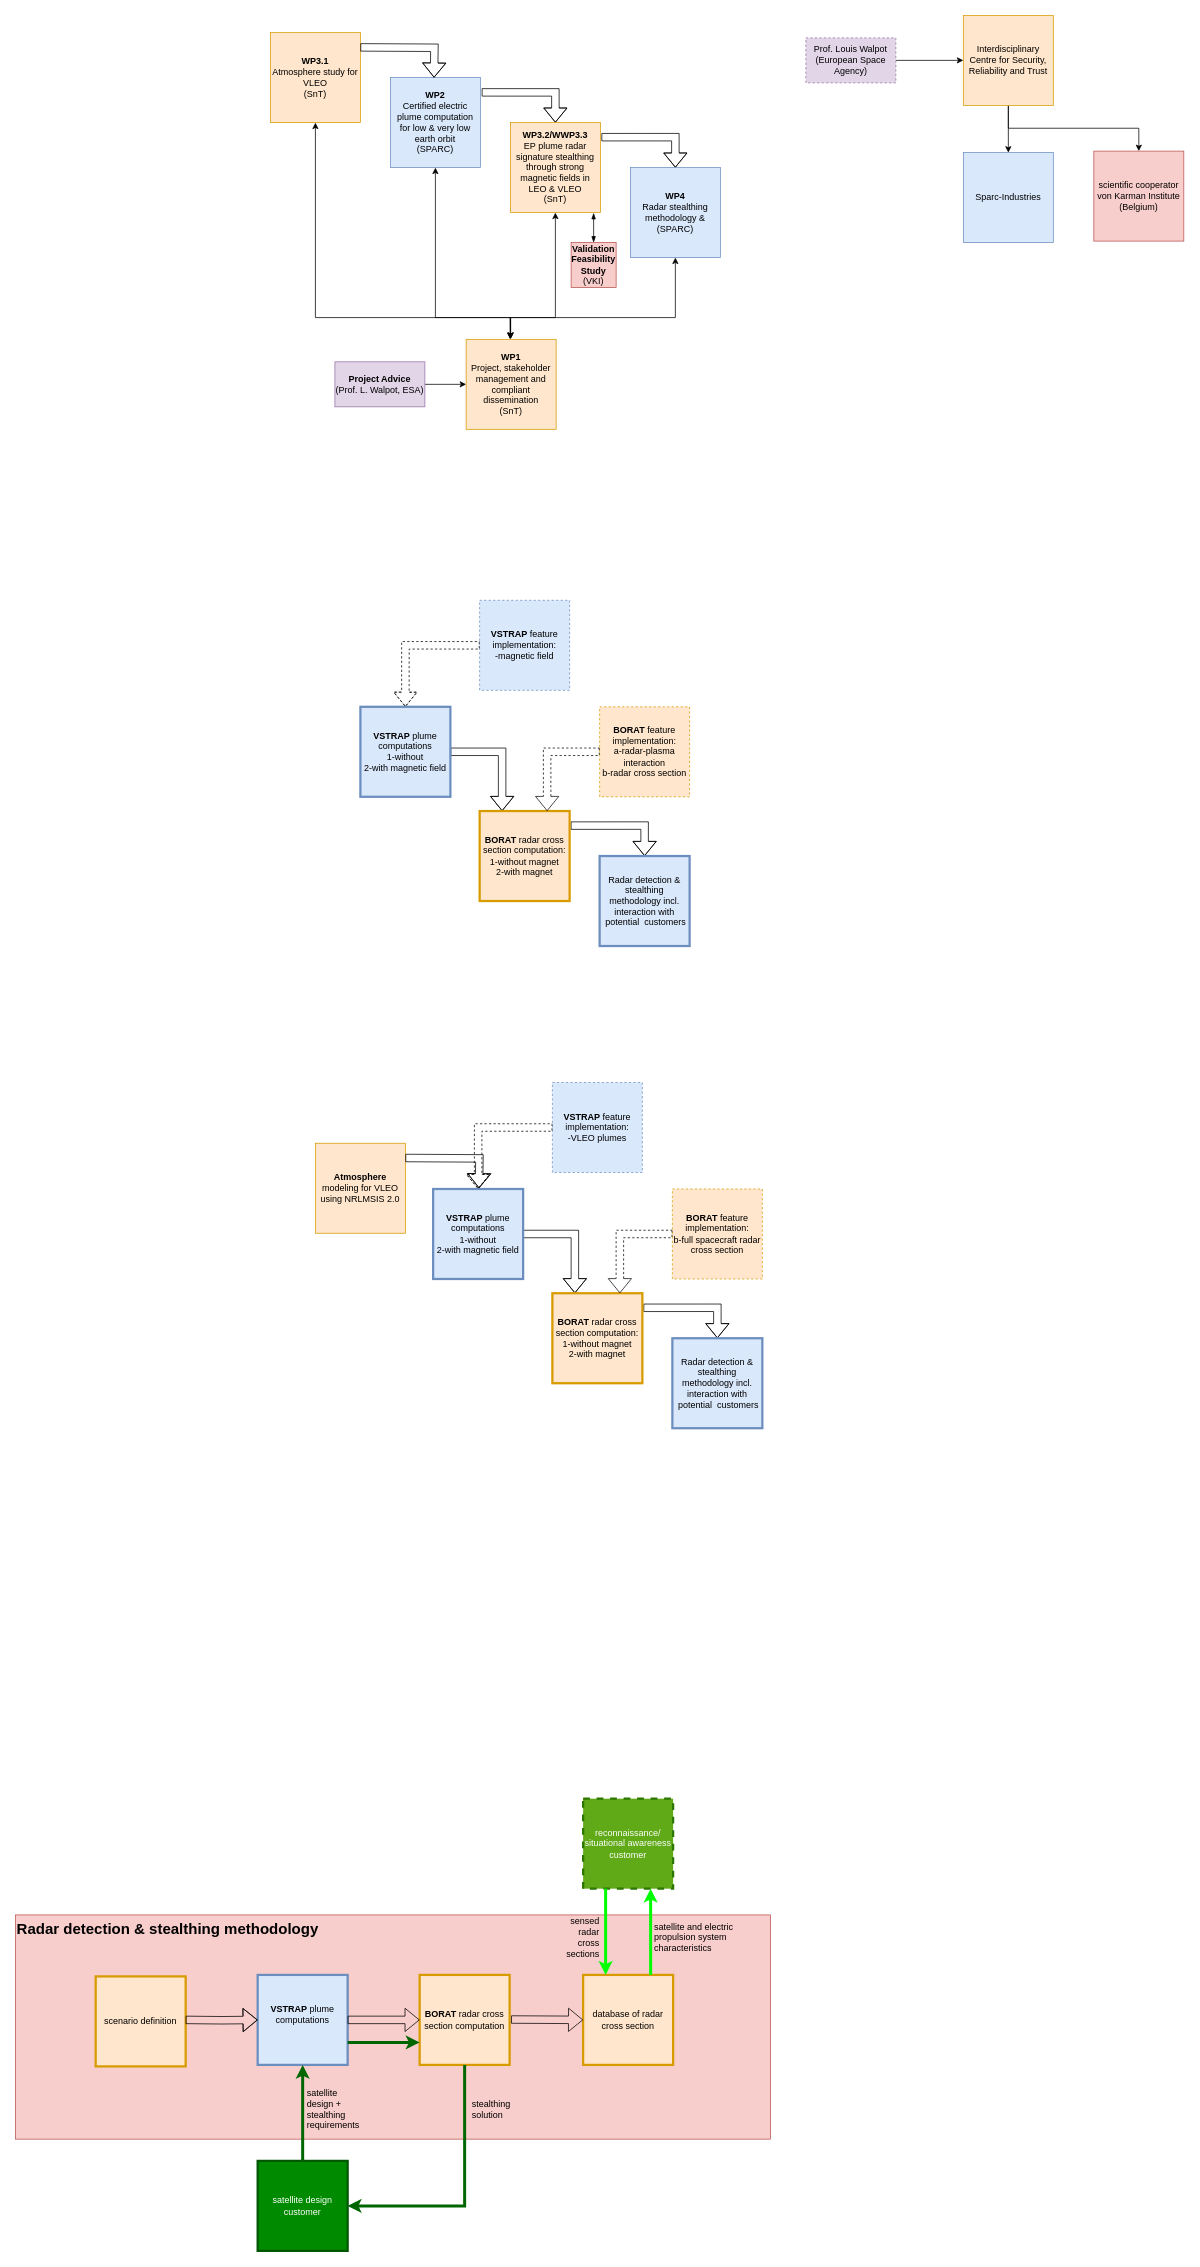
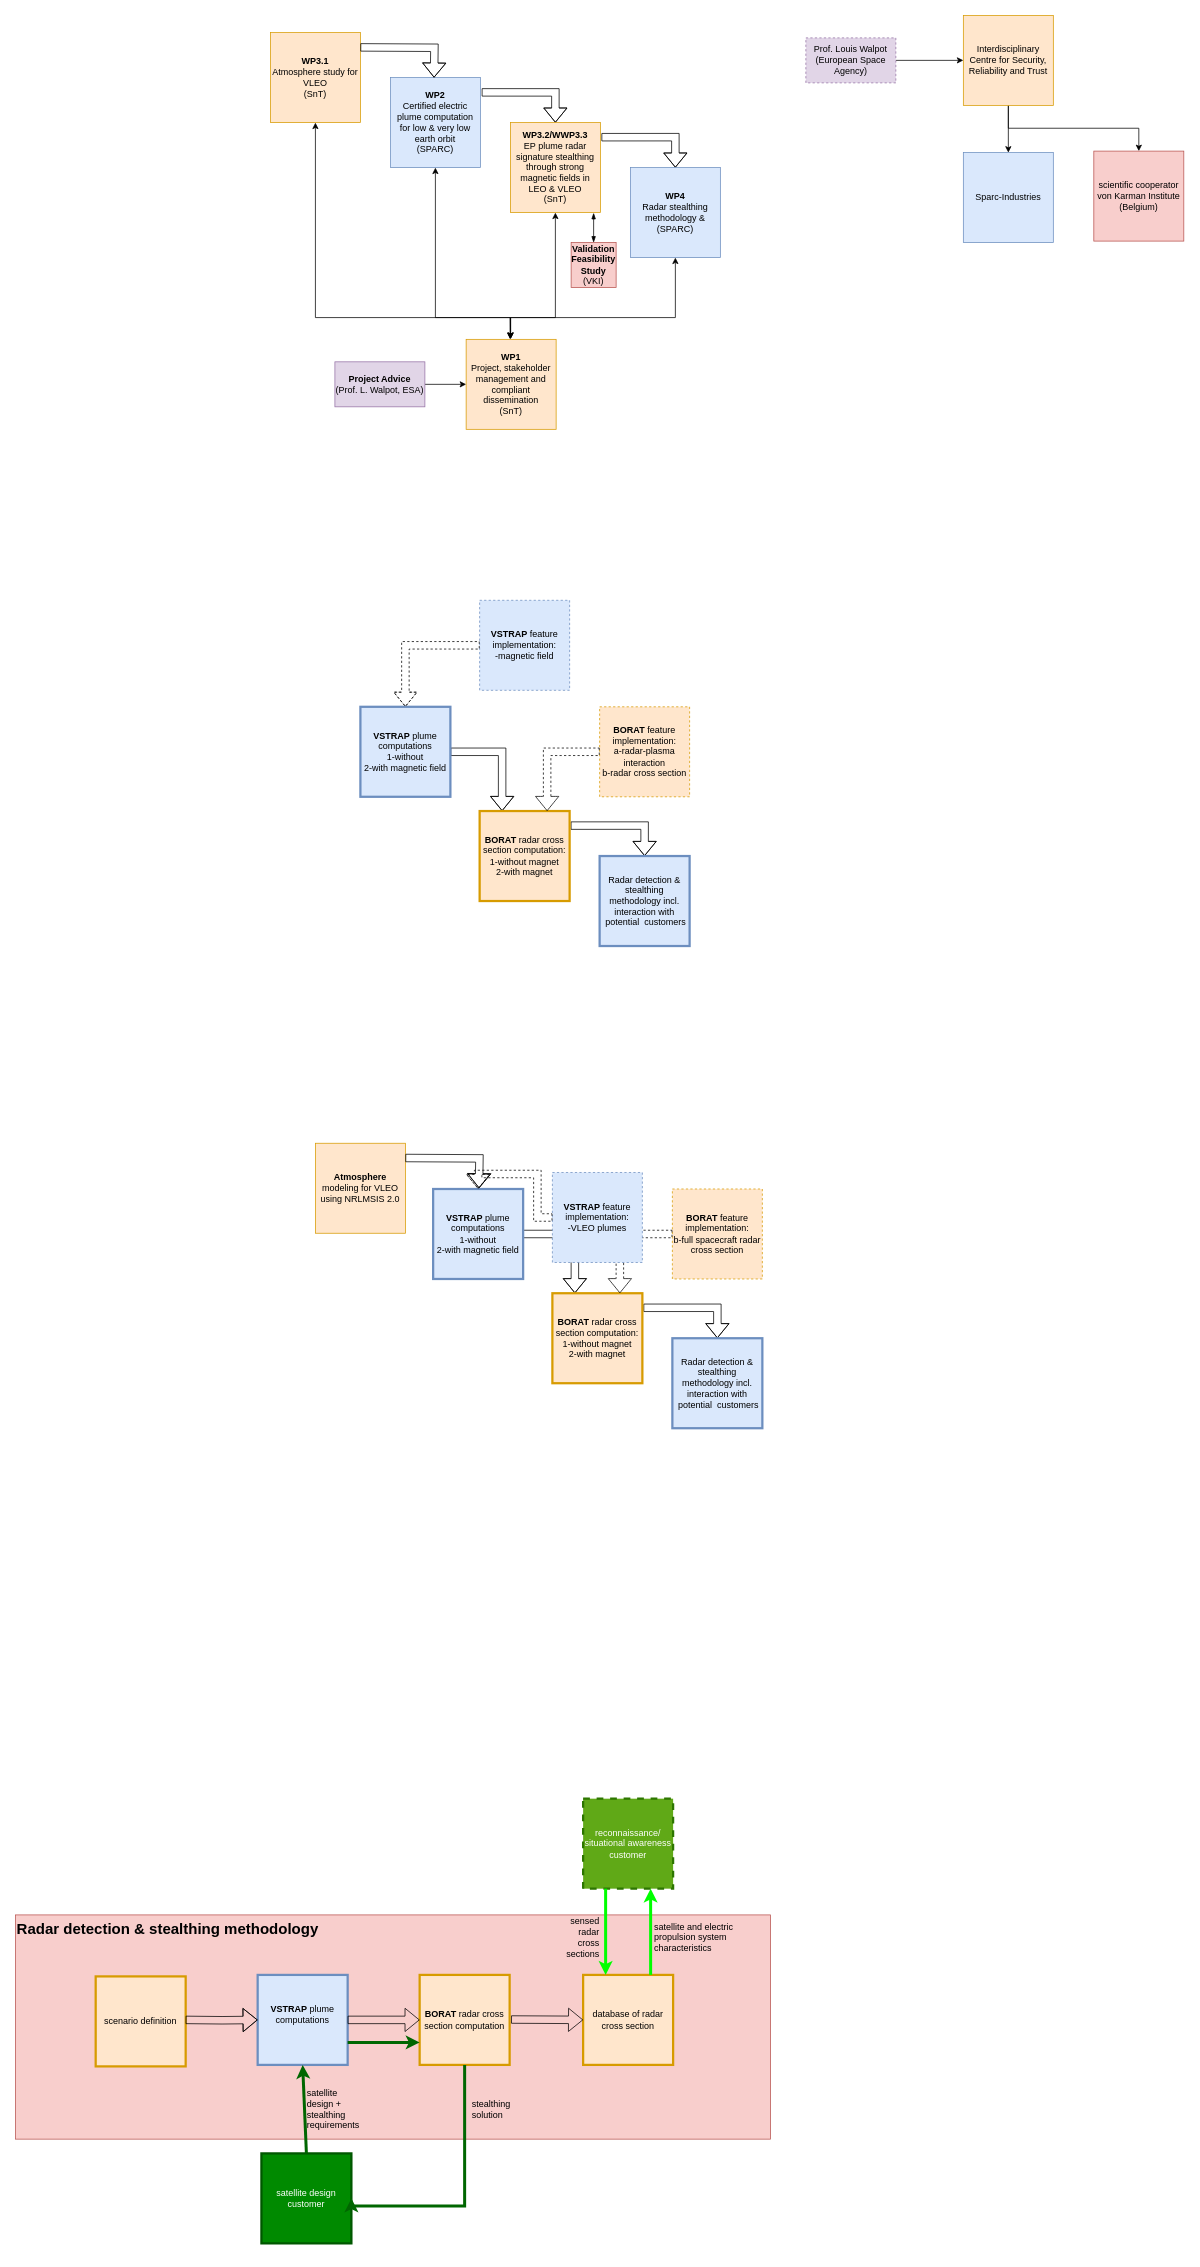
node "VSTRAP feature implementation: -VLEO plumes": moved (597, 1128) -> (597, 1218)
node "satellite design customer": moved (303, 2206) -> (306, 2199)
